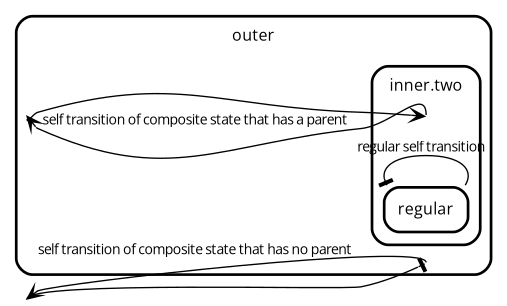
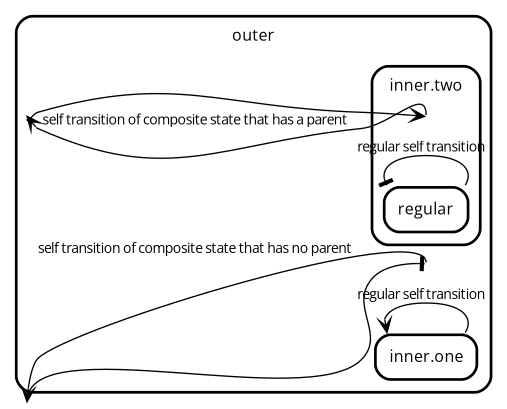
node "inner.one": added
